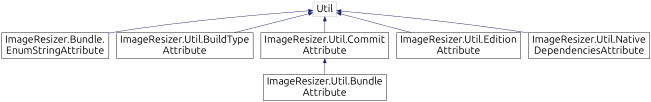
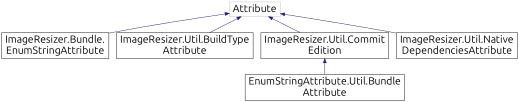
node "Util": label "Util" -> "Attribute"
node "ImageResizer.Util.Commit Attribute": label "ImageResizer.Util.Commit Attribute" -> "ImageResizer.Util.Commit Edition"
node "ImageResizer.Util.Edition Attribute": removed
node "ImageResizer.Util.Bundle Attribute": label "ImageResizer.Util.Bundle Attribute" -> "EnumStringAttribute.Util.Bundle Attribute"
